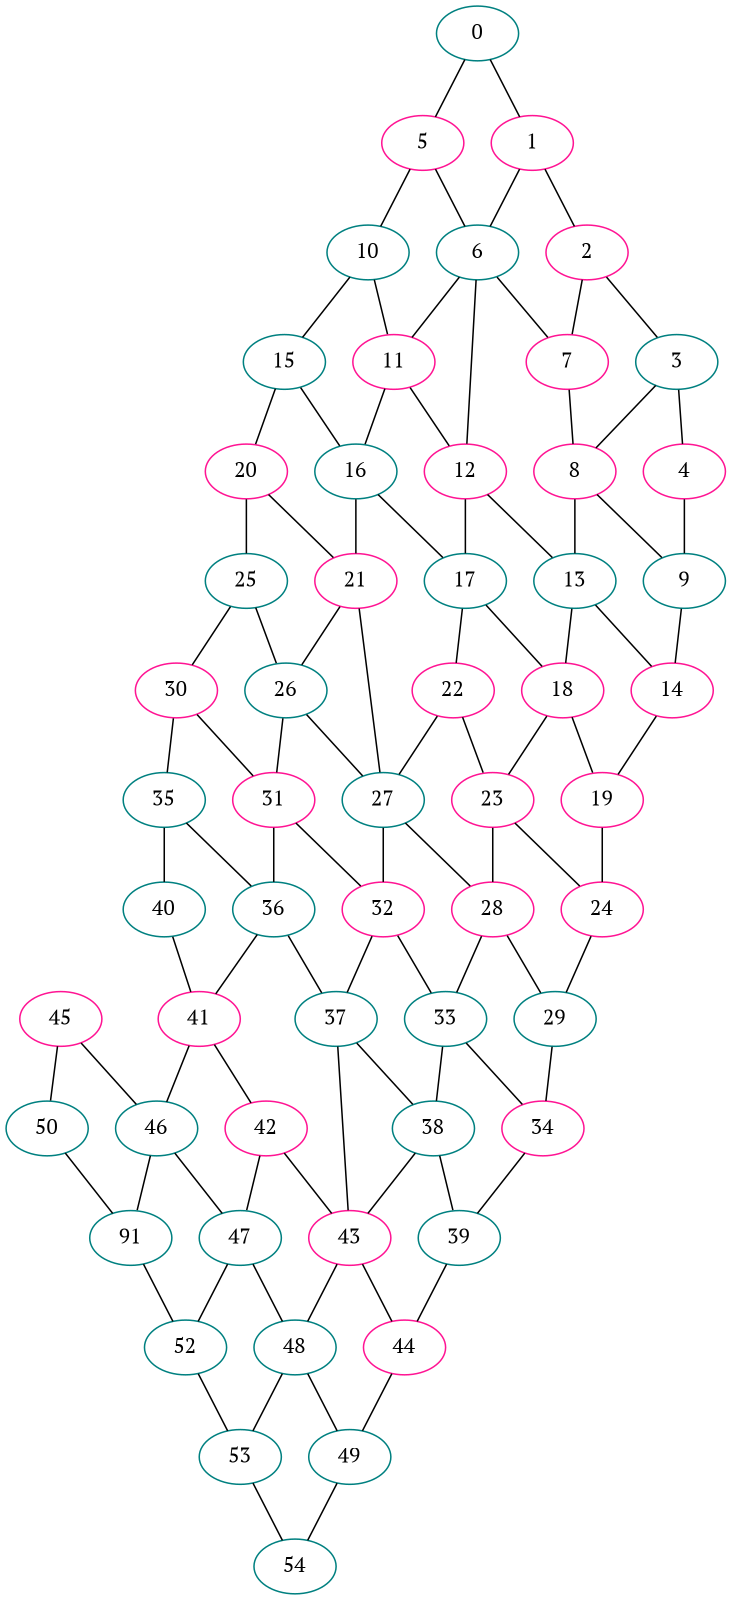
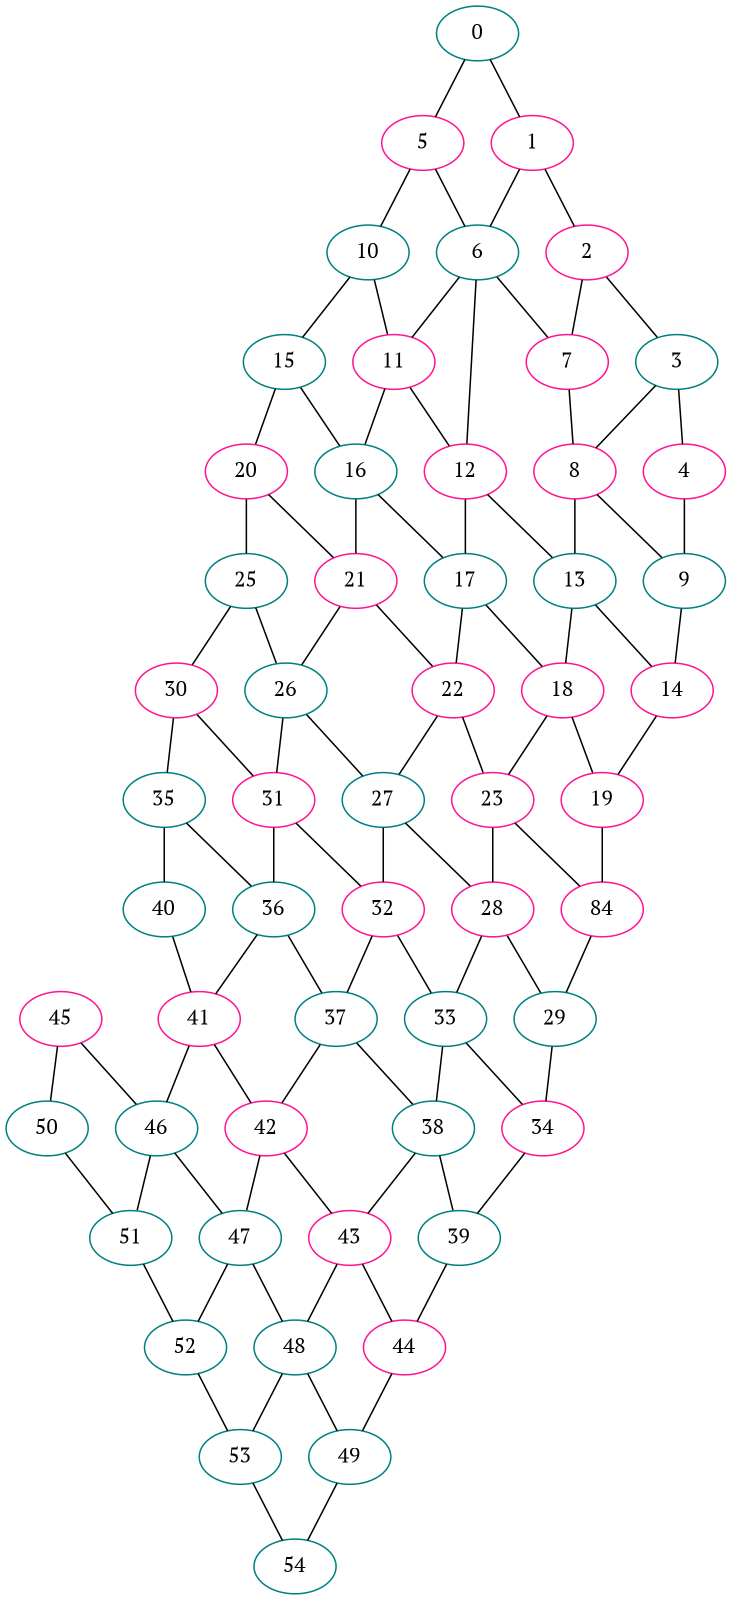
edge "21" -- "27": now "21" -- "22"
node "24": label "24" -> "84"
edge "37" -- "43": now "37" -- "42"
node "91": label "91" -> "51"
